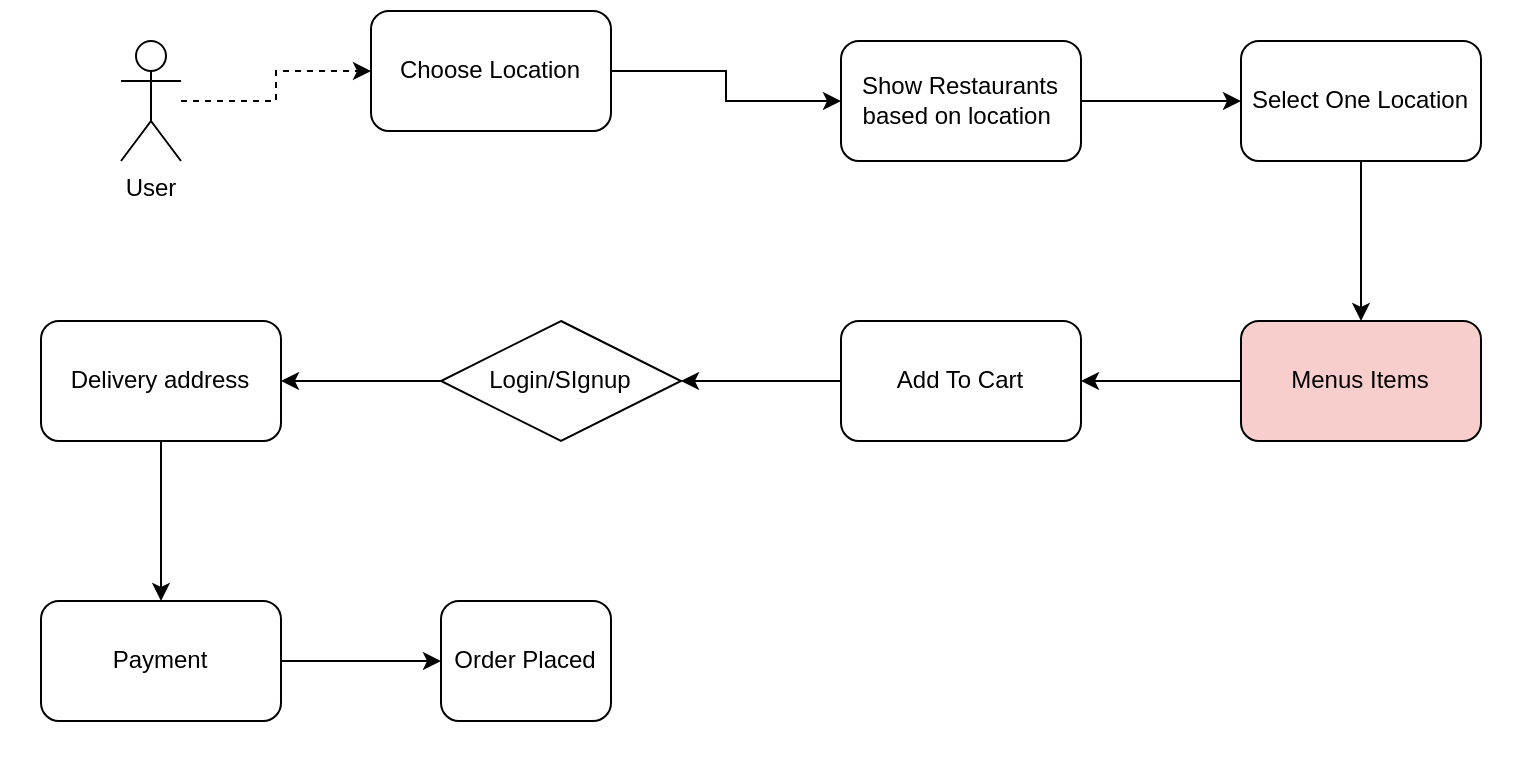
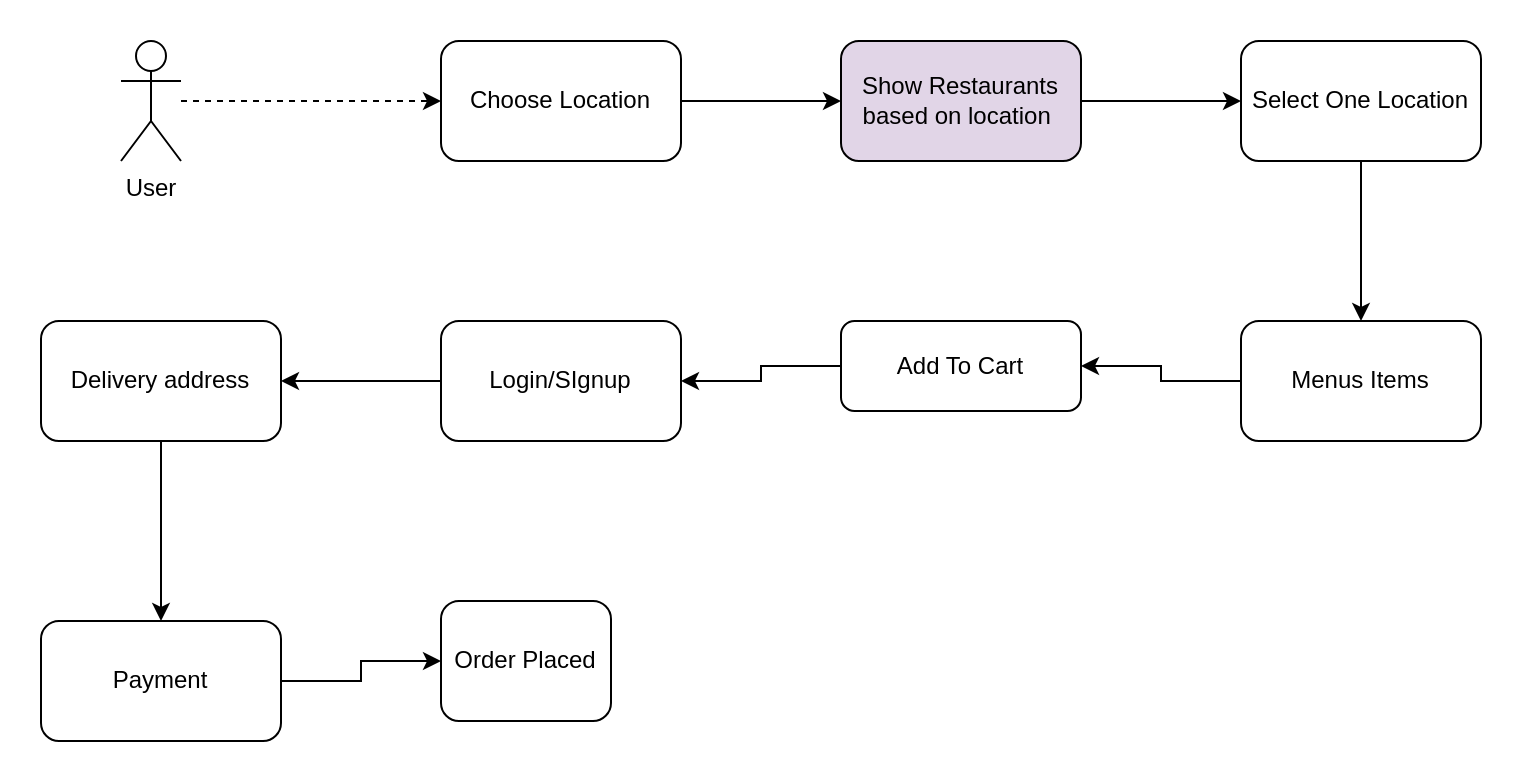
node "Choose Location": moved (491, 71) -> (561, 101)
node "Show Restaurants based on location": fillcolor #ffffff -> #e1d5e7
node "Login/SIgnup": shape diamond -> rounded rectangle
node "Add To Cart": size 240x120 -> 240x90
node "Menus Items": fillcolor #f8cecc -> #ffffff
node "Payment": moved (161, 661) -> (161, 681)
